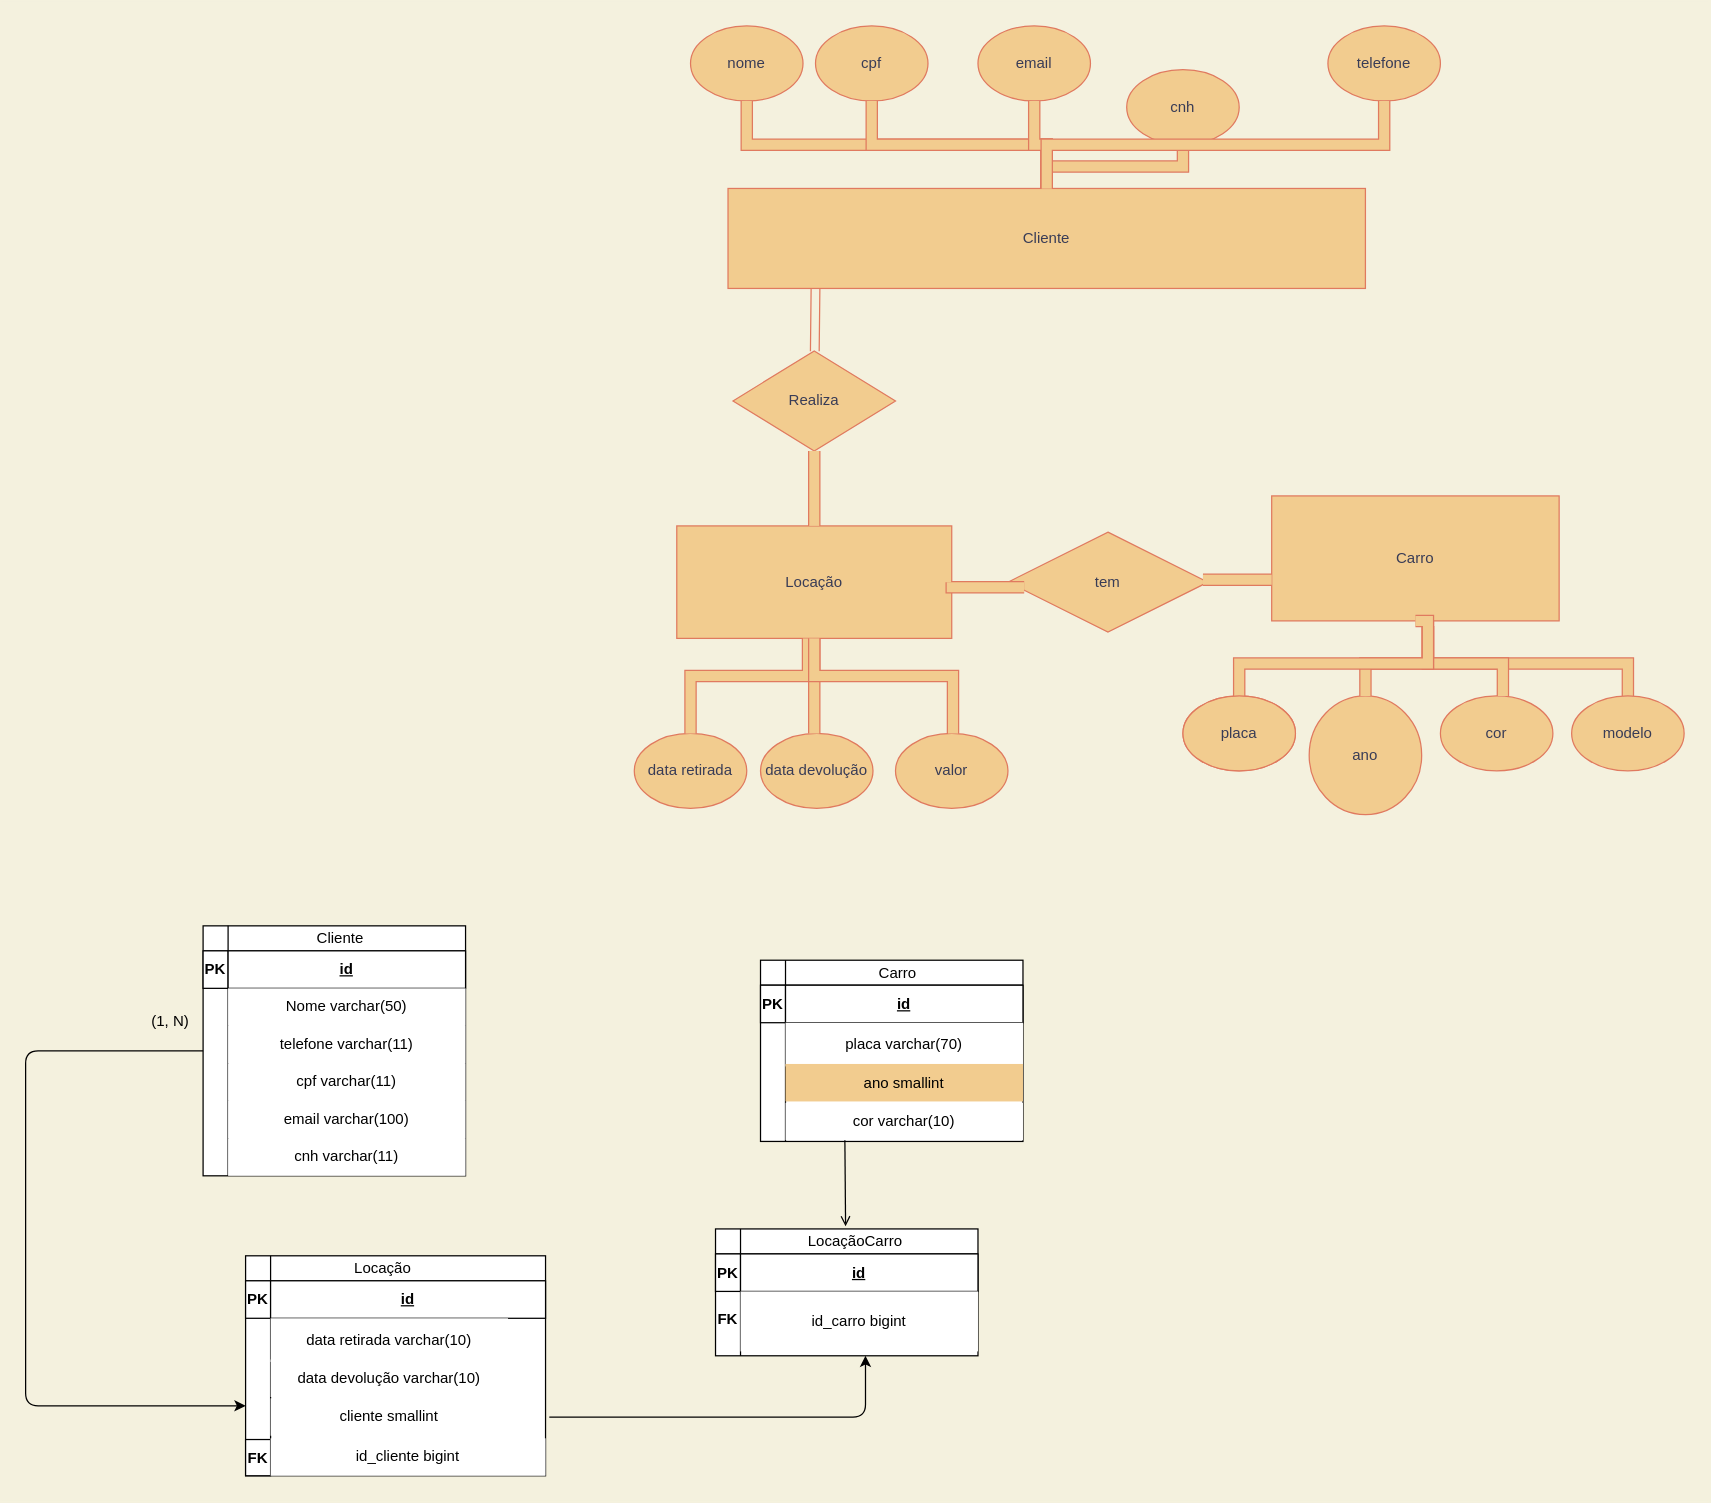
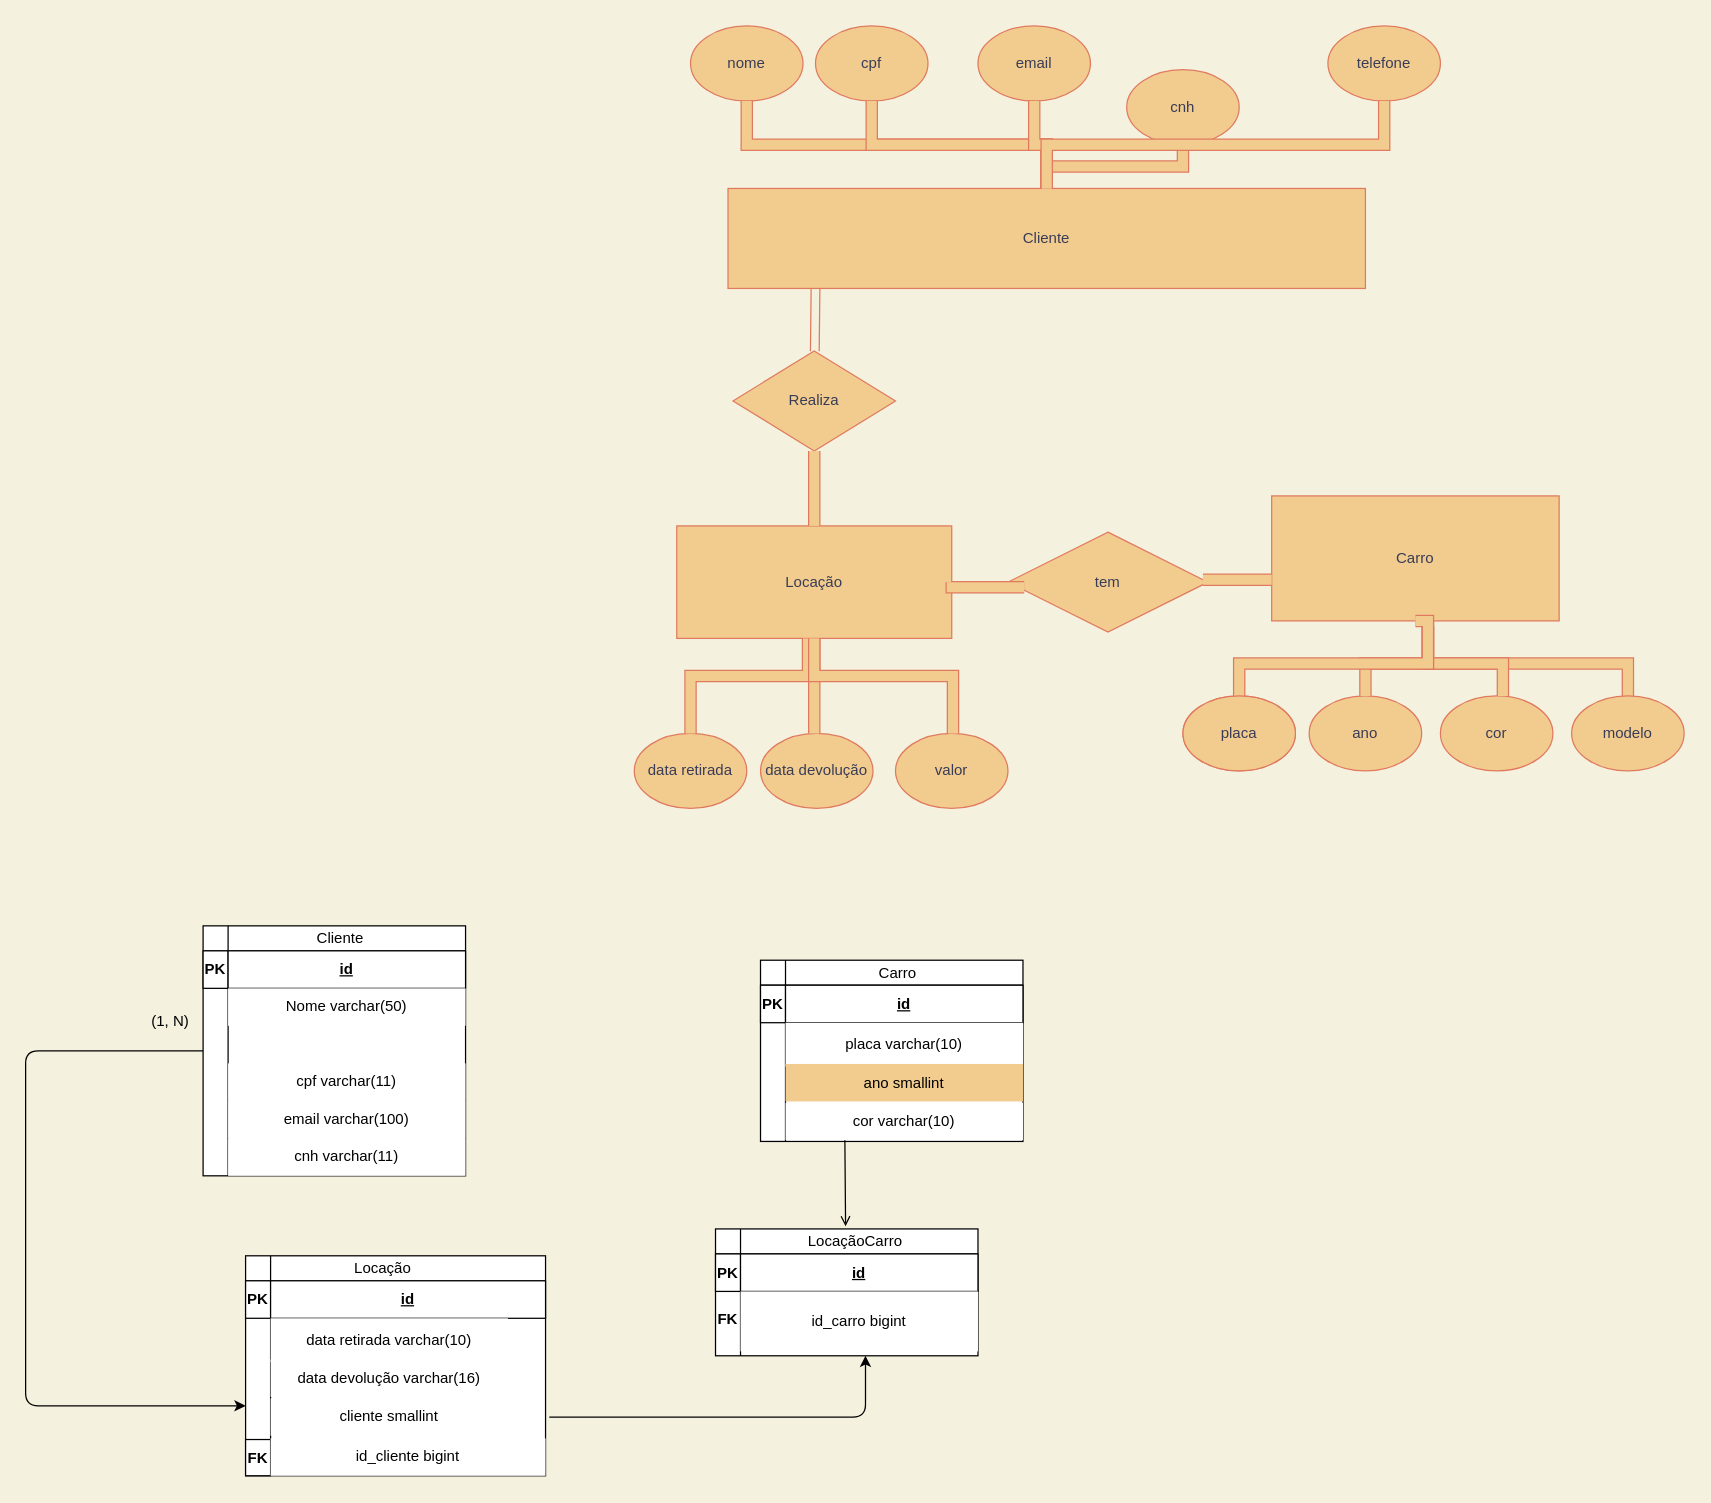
node "ano": size 113x119 -> 113x75
node "telefone varchar(11)": removed
node "placa varchar(70)": label "placa varchar(70)" -> "placa varchar(10)"
node "data devolução varchar(10)": label "data devolução varchar(10)" -> "data devolução varchar(16)"
